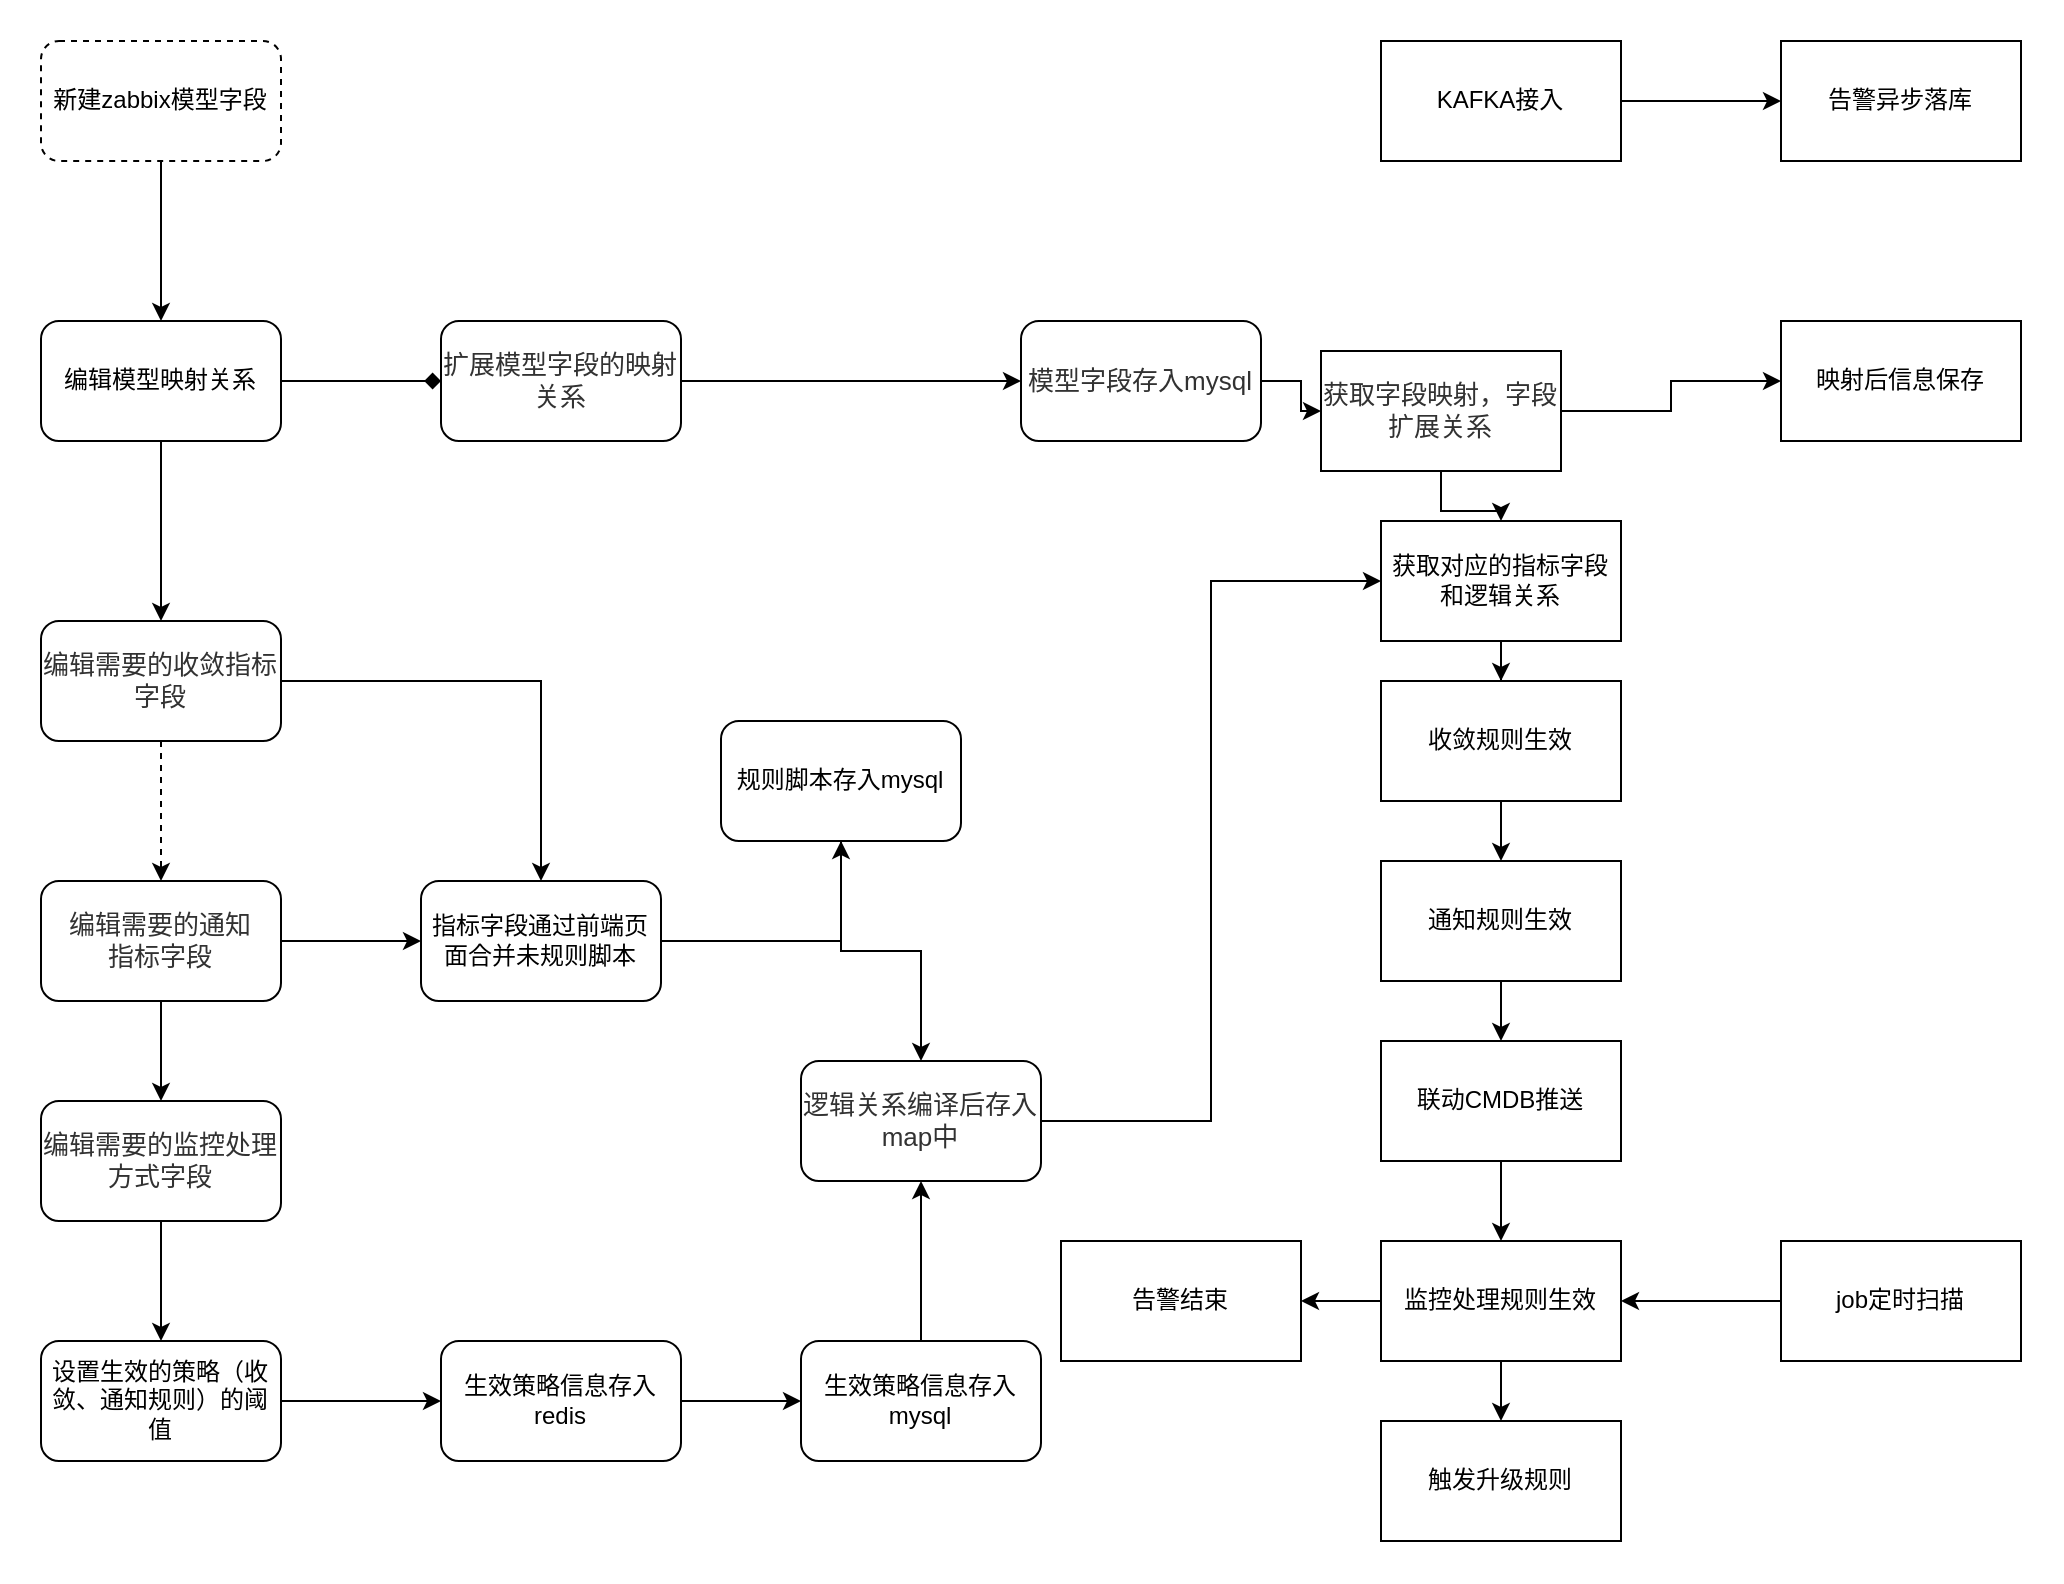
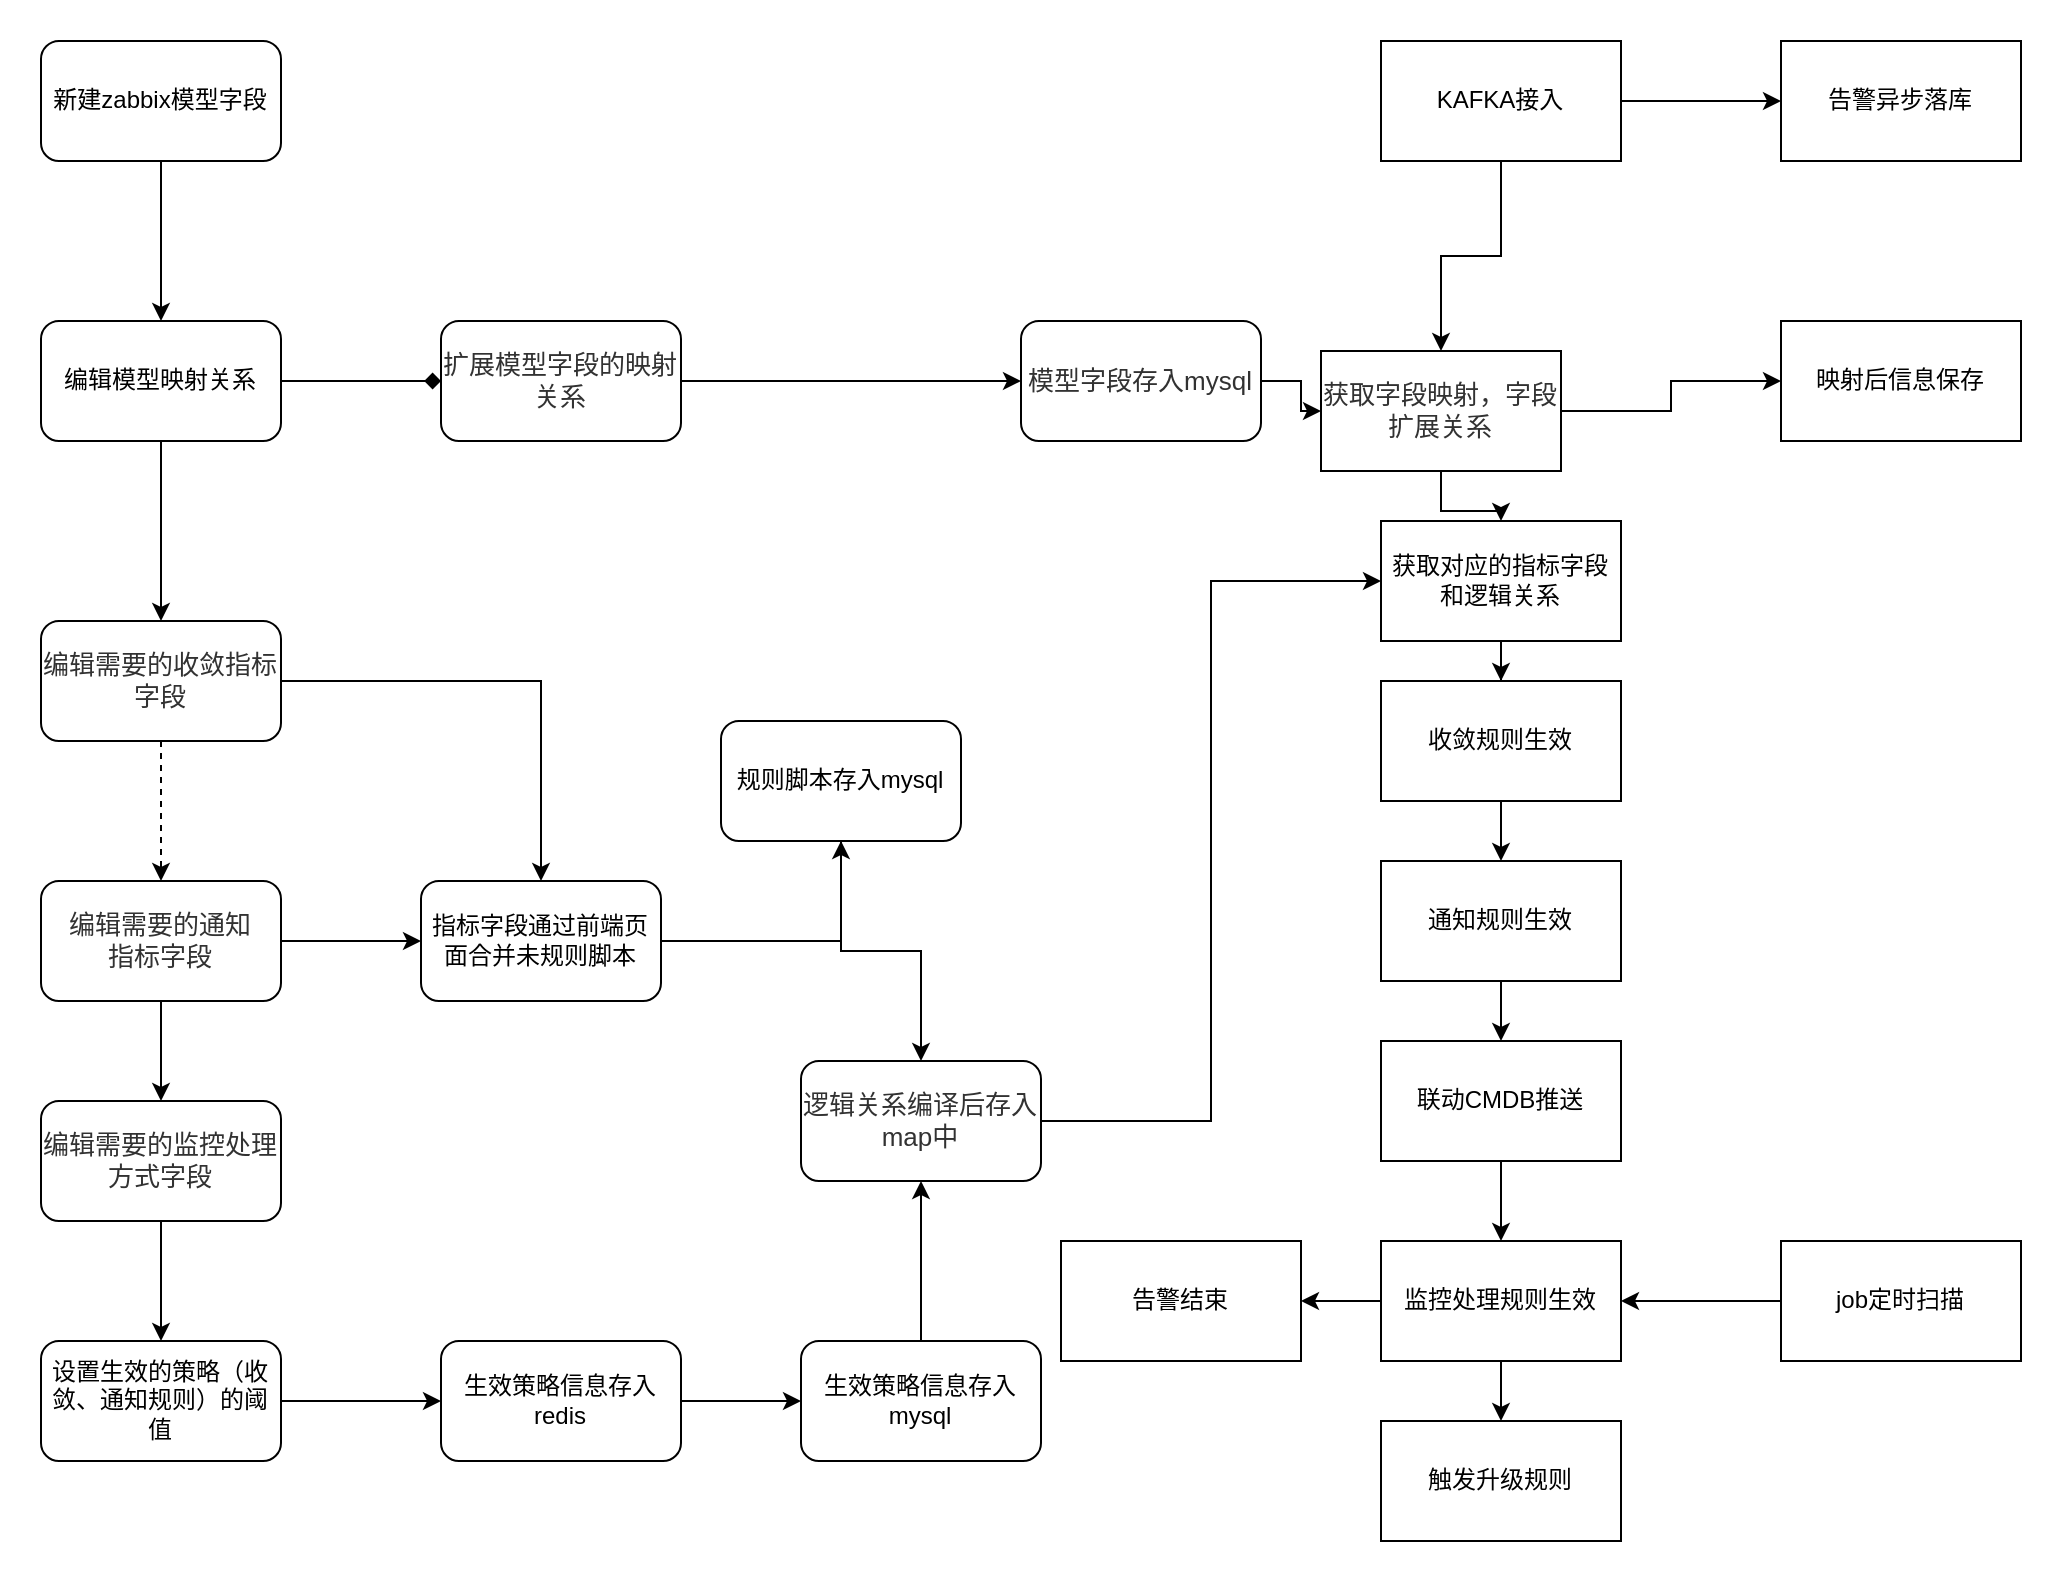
node "新建zabbix模型字段": style dashed -> solid
edge "KAFKA接入" -> "获取字段映射，字段扩展关系": added
